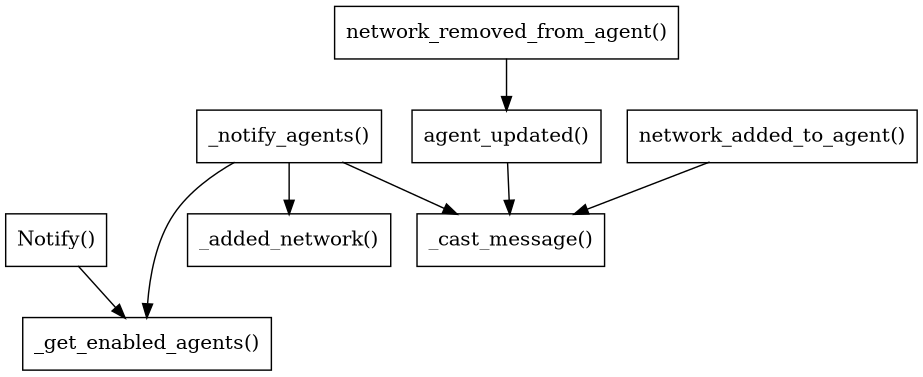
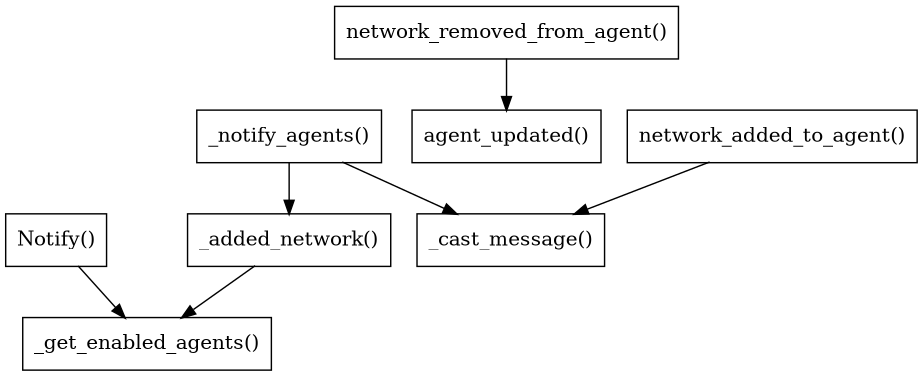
edge "agent_updated()" -> "_cast_message()": removed
edge "_notify_agents()" -> "_get_enabled_agents()": now "_added_network()" -> "_get_enabled_agents()"
